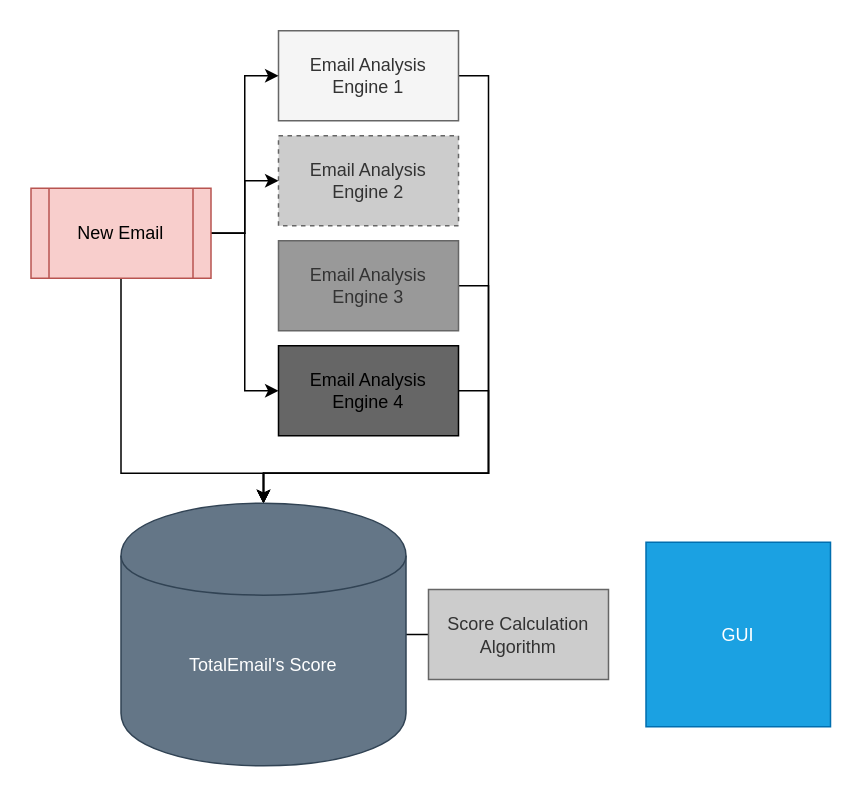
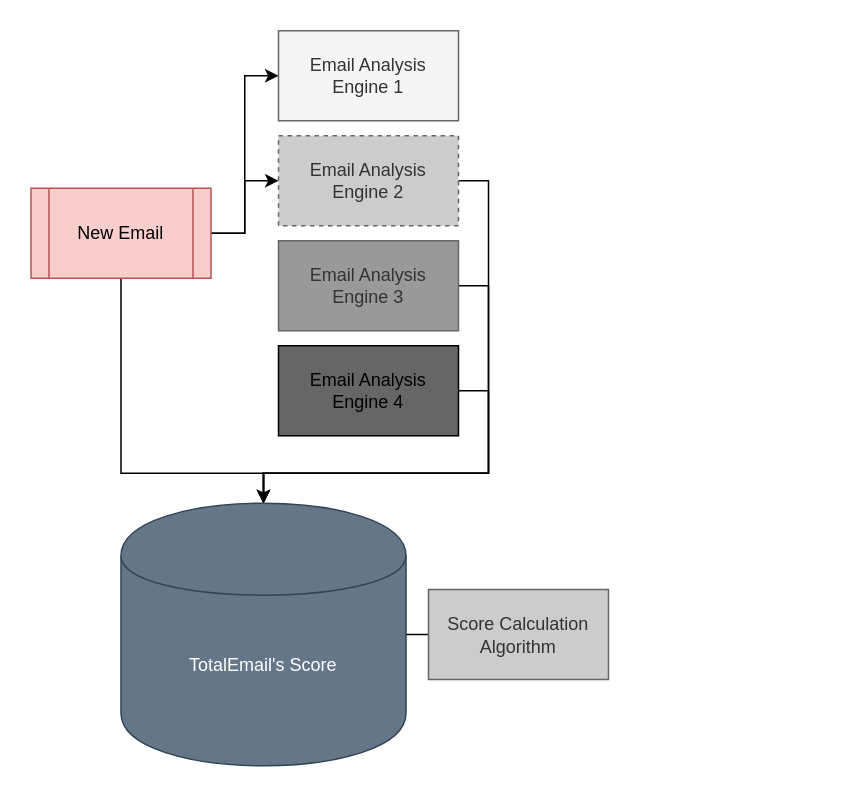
edge "Email Analysis Engine 1" -> "TotalEmail's Score": removed
edge "Email Analysis Engine 2" -> "TotalEmail's Score": added
edge "New Email" -> "Email Analysis Engine 4": removed
node "GUI": removed
